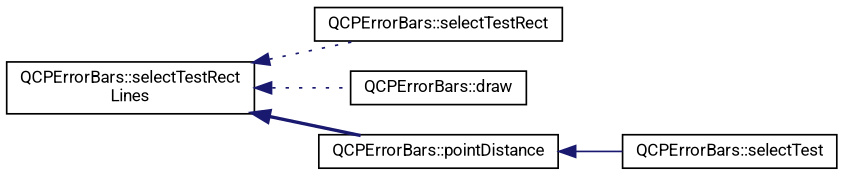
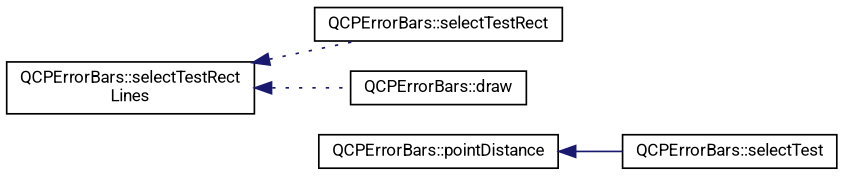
edge "QCPErrorBars::pointDistance" -> "QCPErrorBars::selectTestRect Lines": removed
